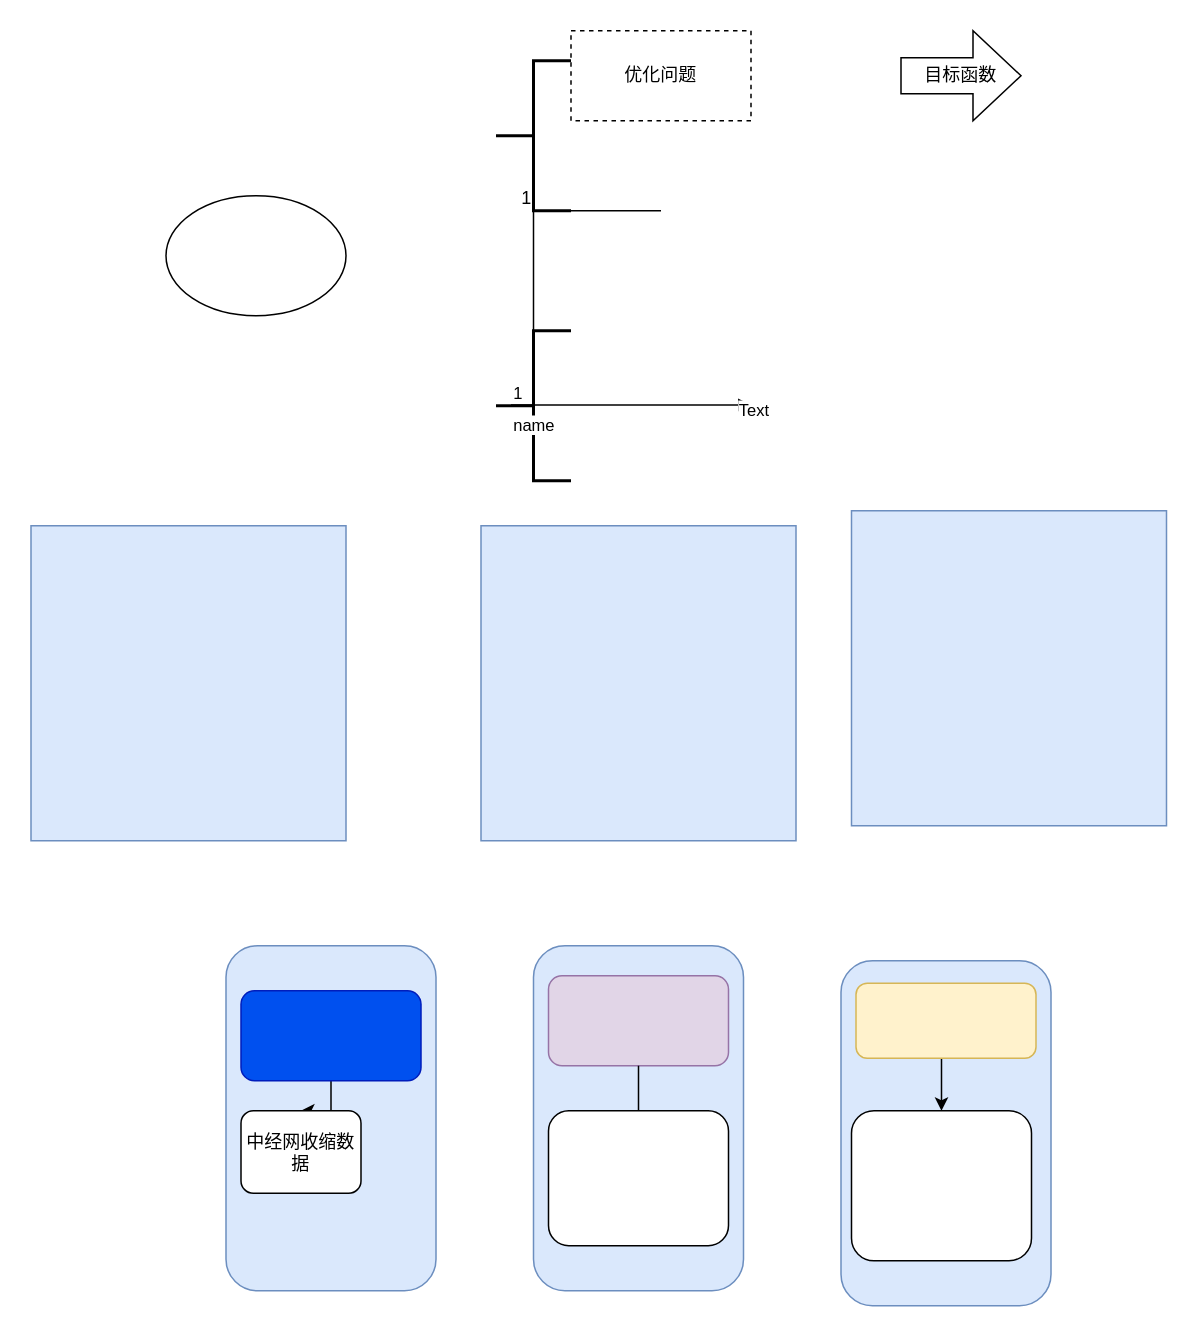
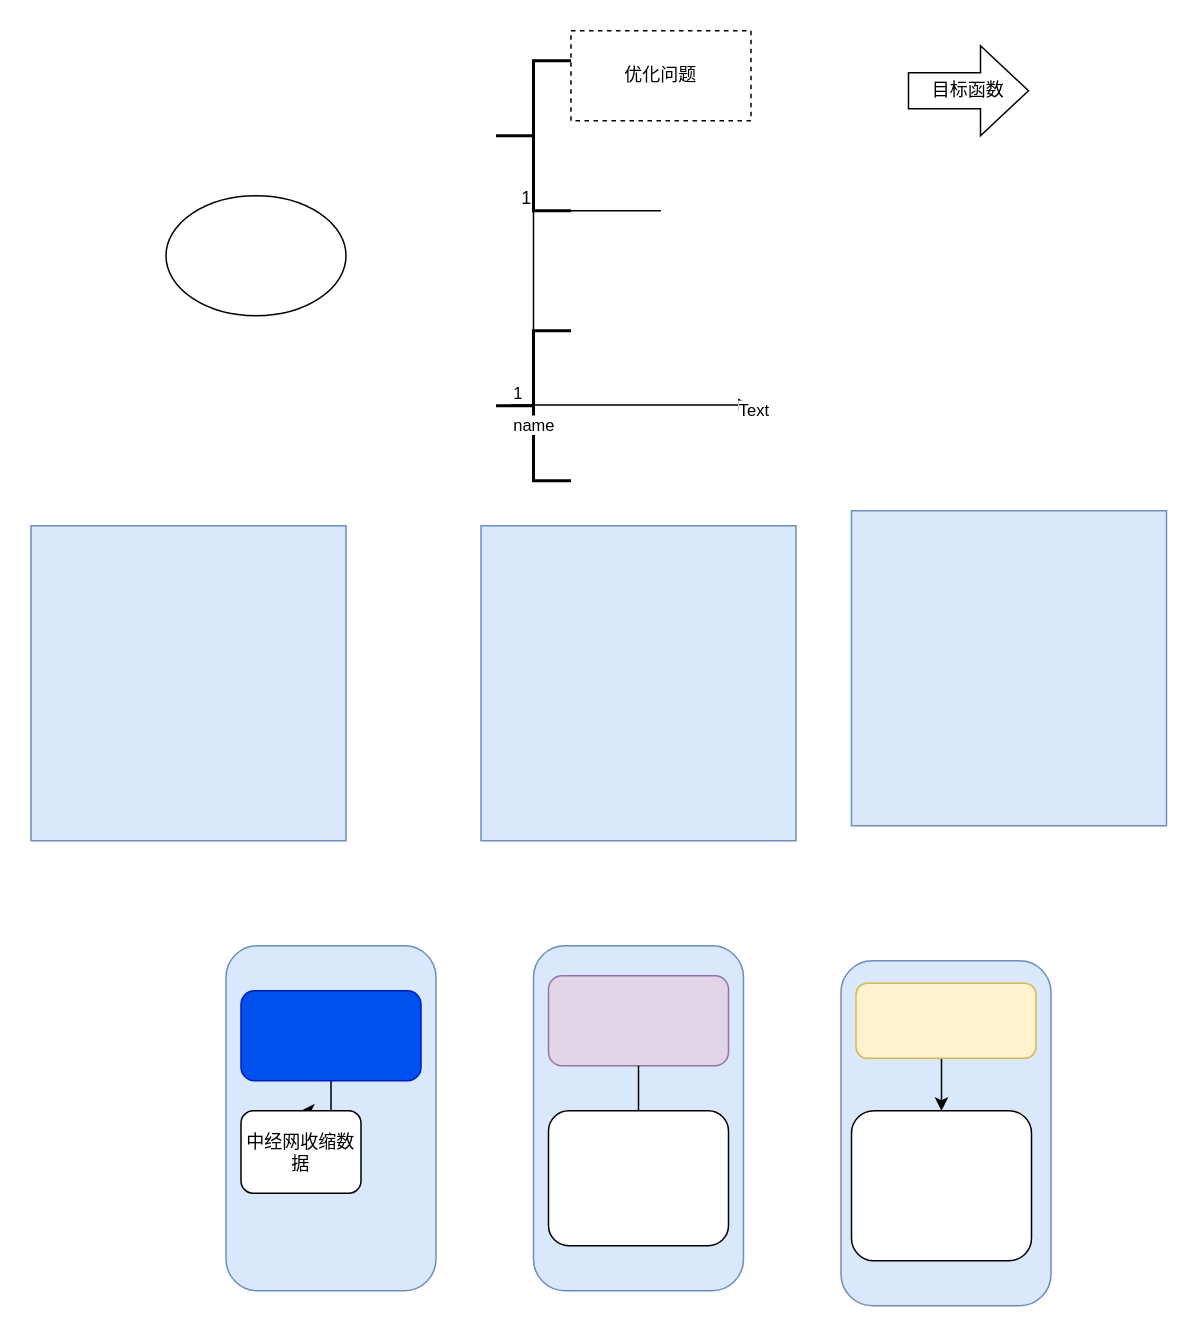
node "目标函数": moved (961, 76) -> (968, 91)
